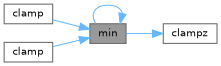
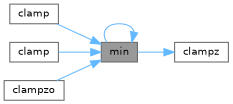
node "clampzo": added
